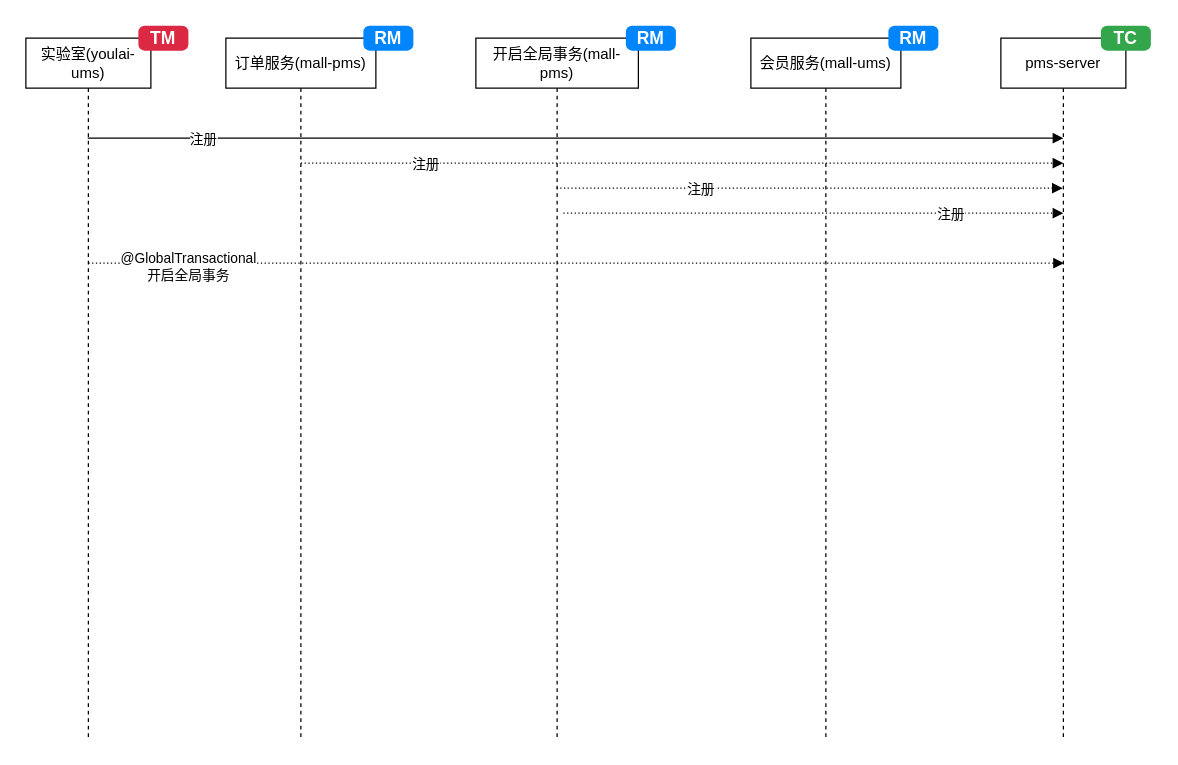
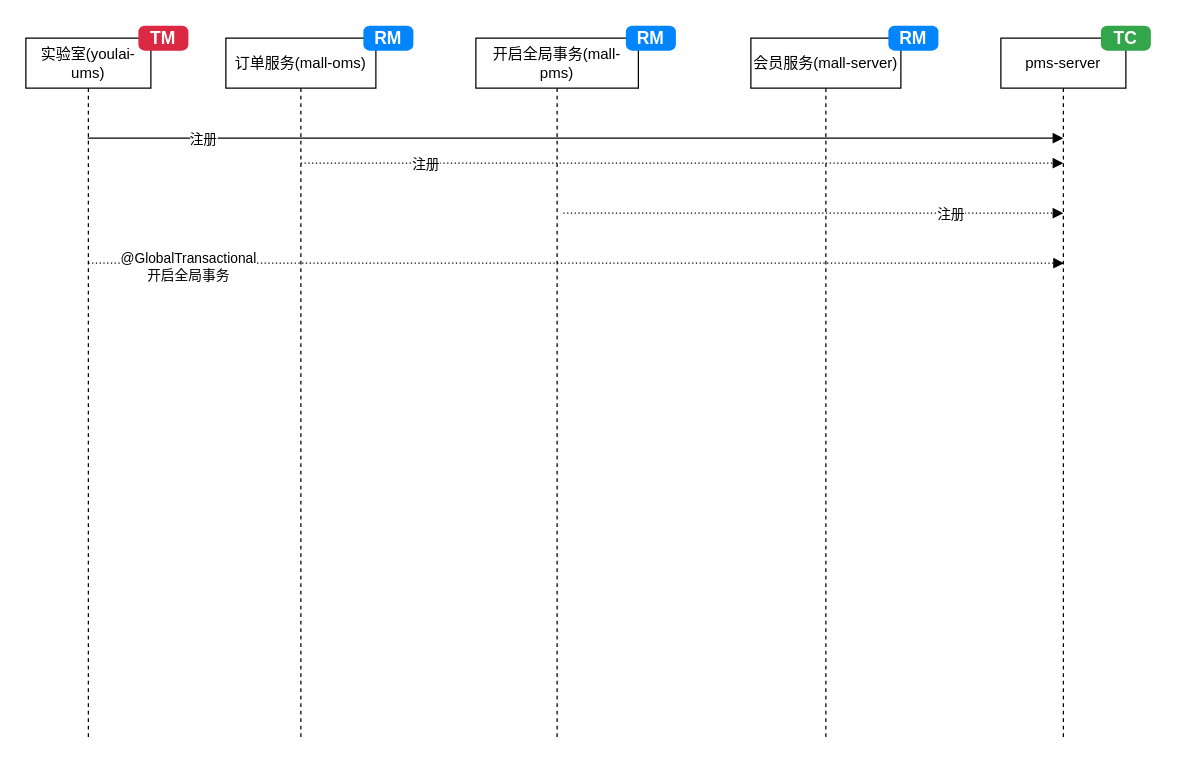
node "订单服务(mall-pms)": label "订单服务(mall-pms)" -> "订单服务(mall-oms)"
node "会员服务(mall-ums)": label "会员服务(mall-ums)" -> "会员服务(mall-server)"
edge "开启全局事务(mall-pms)" -> "pms-server": removed, label "注册"
